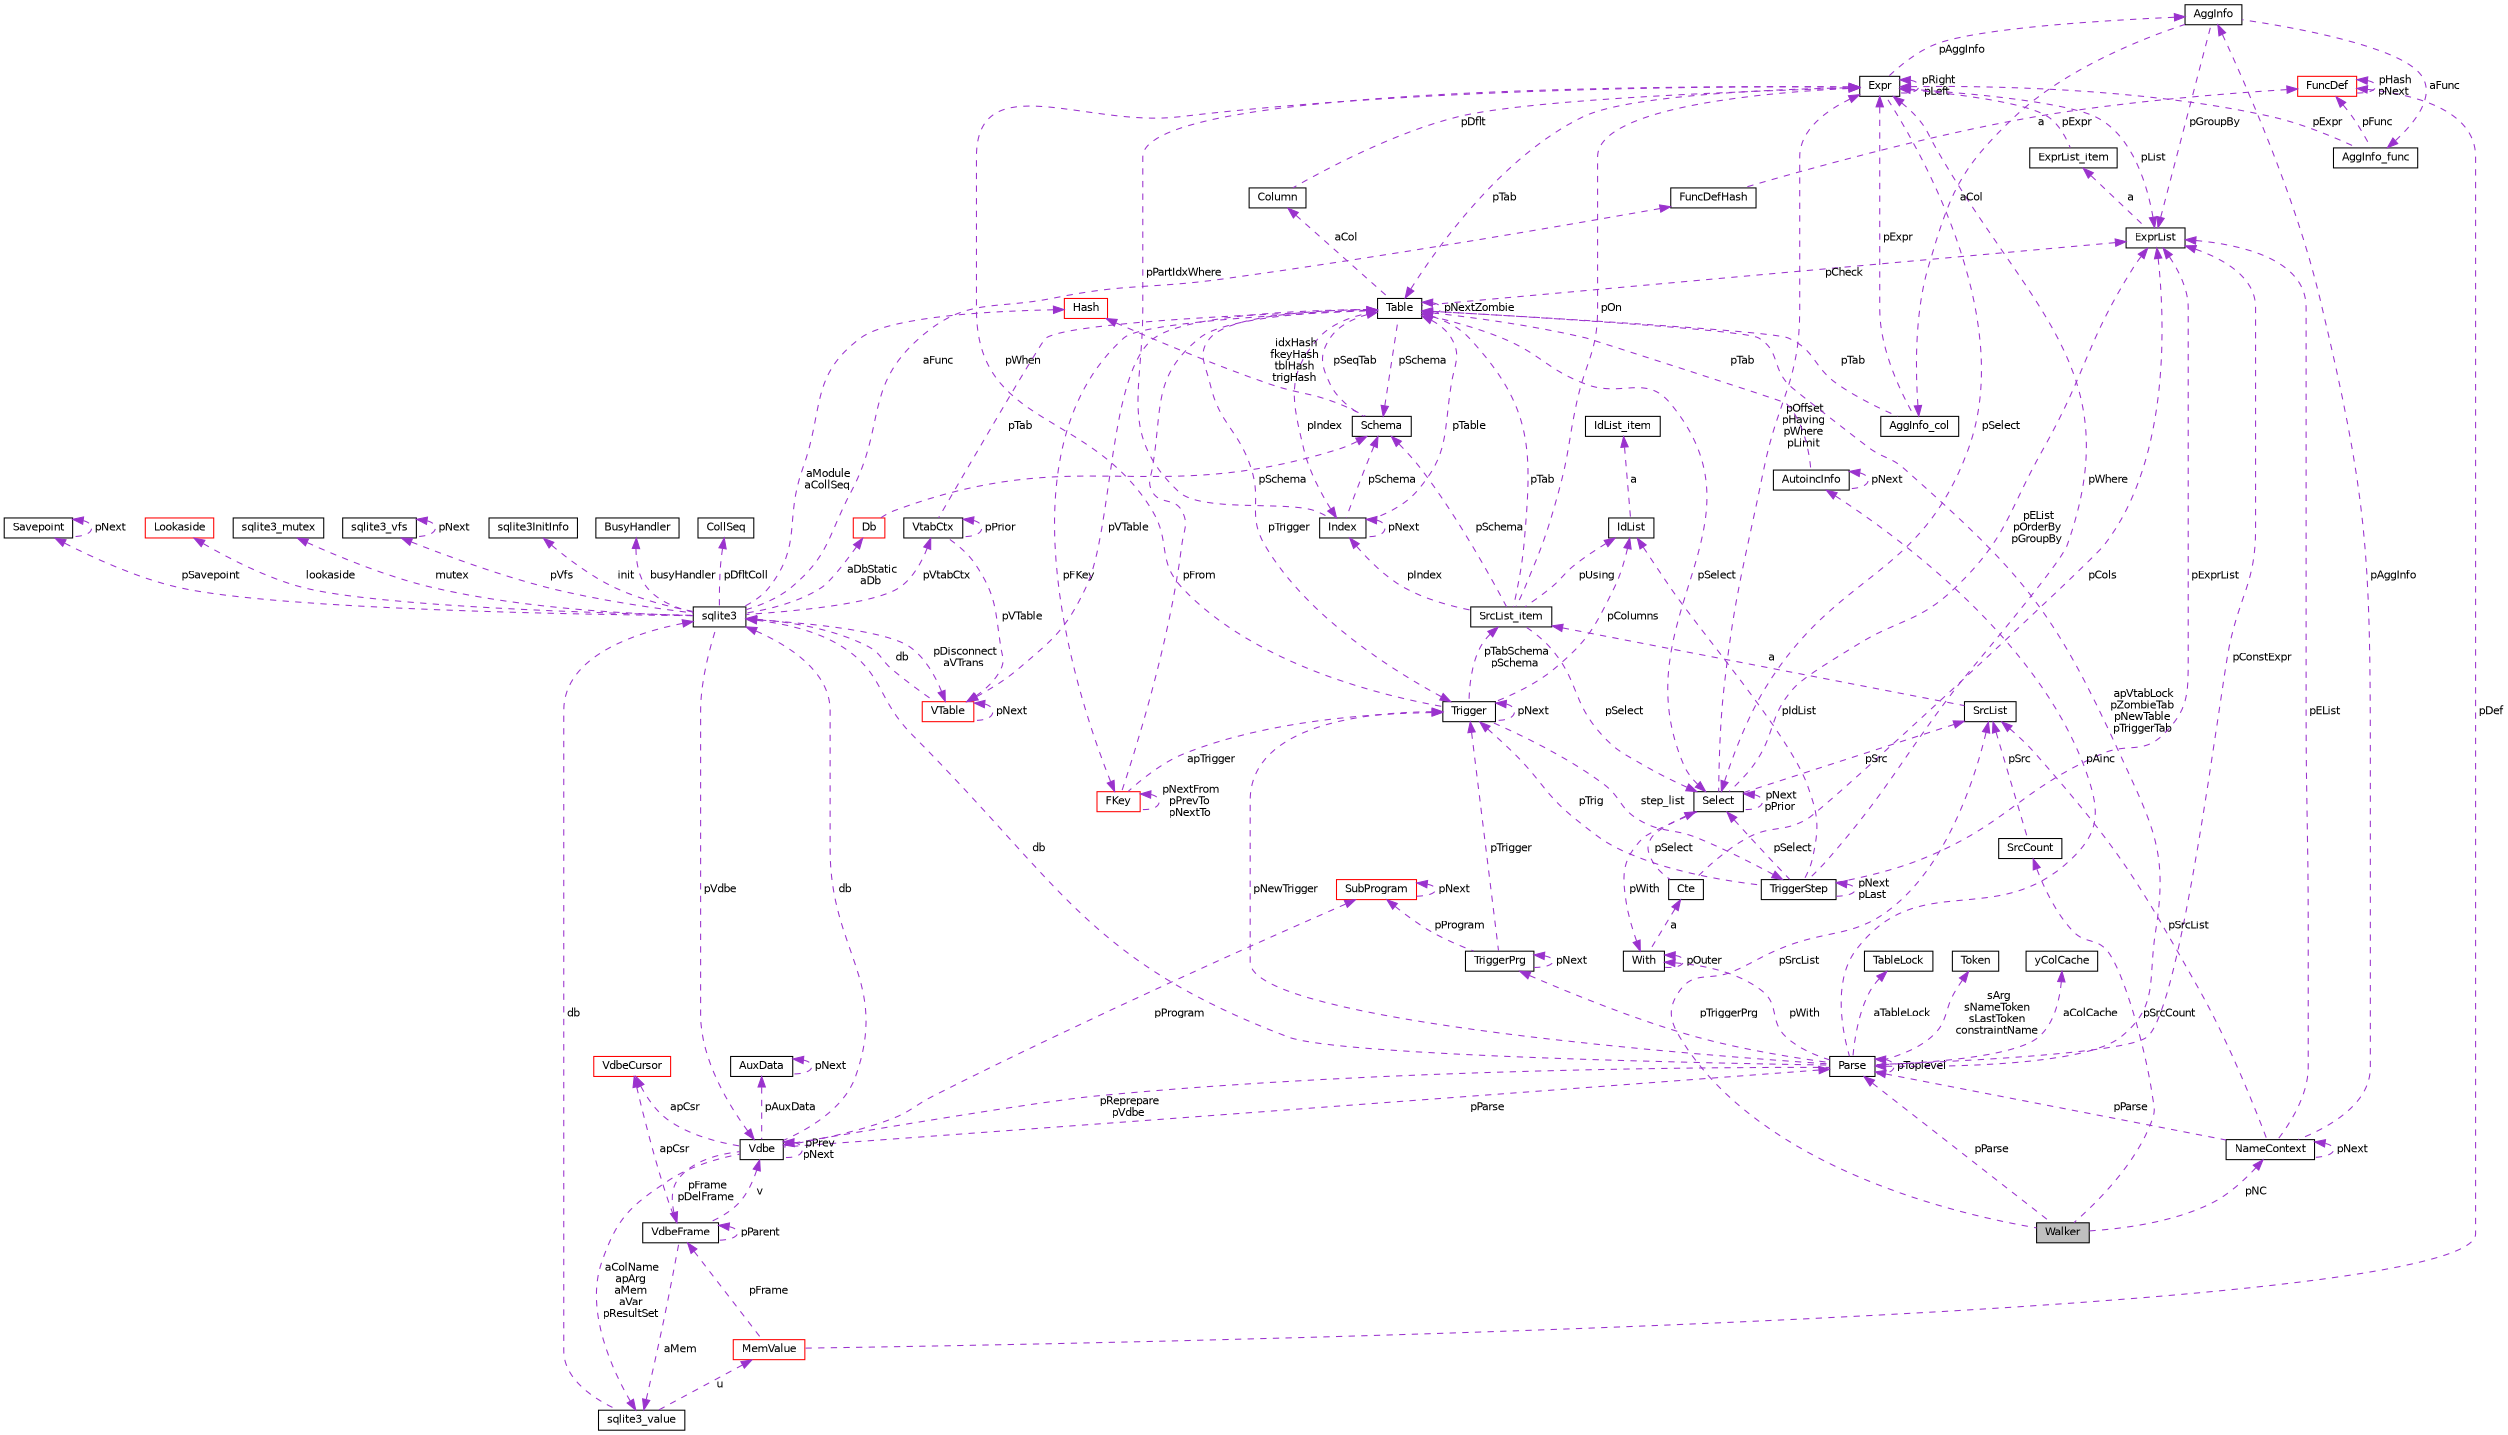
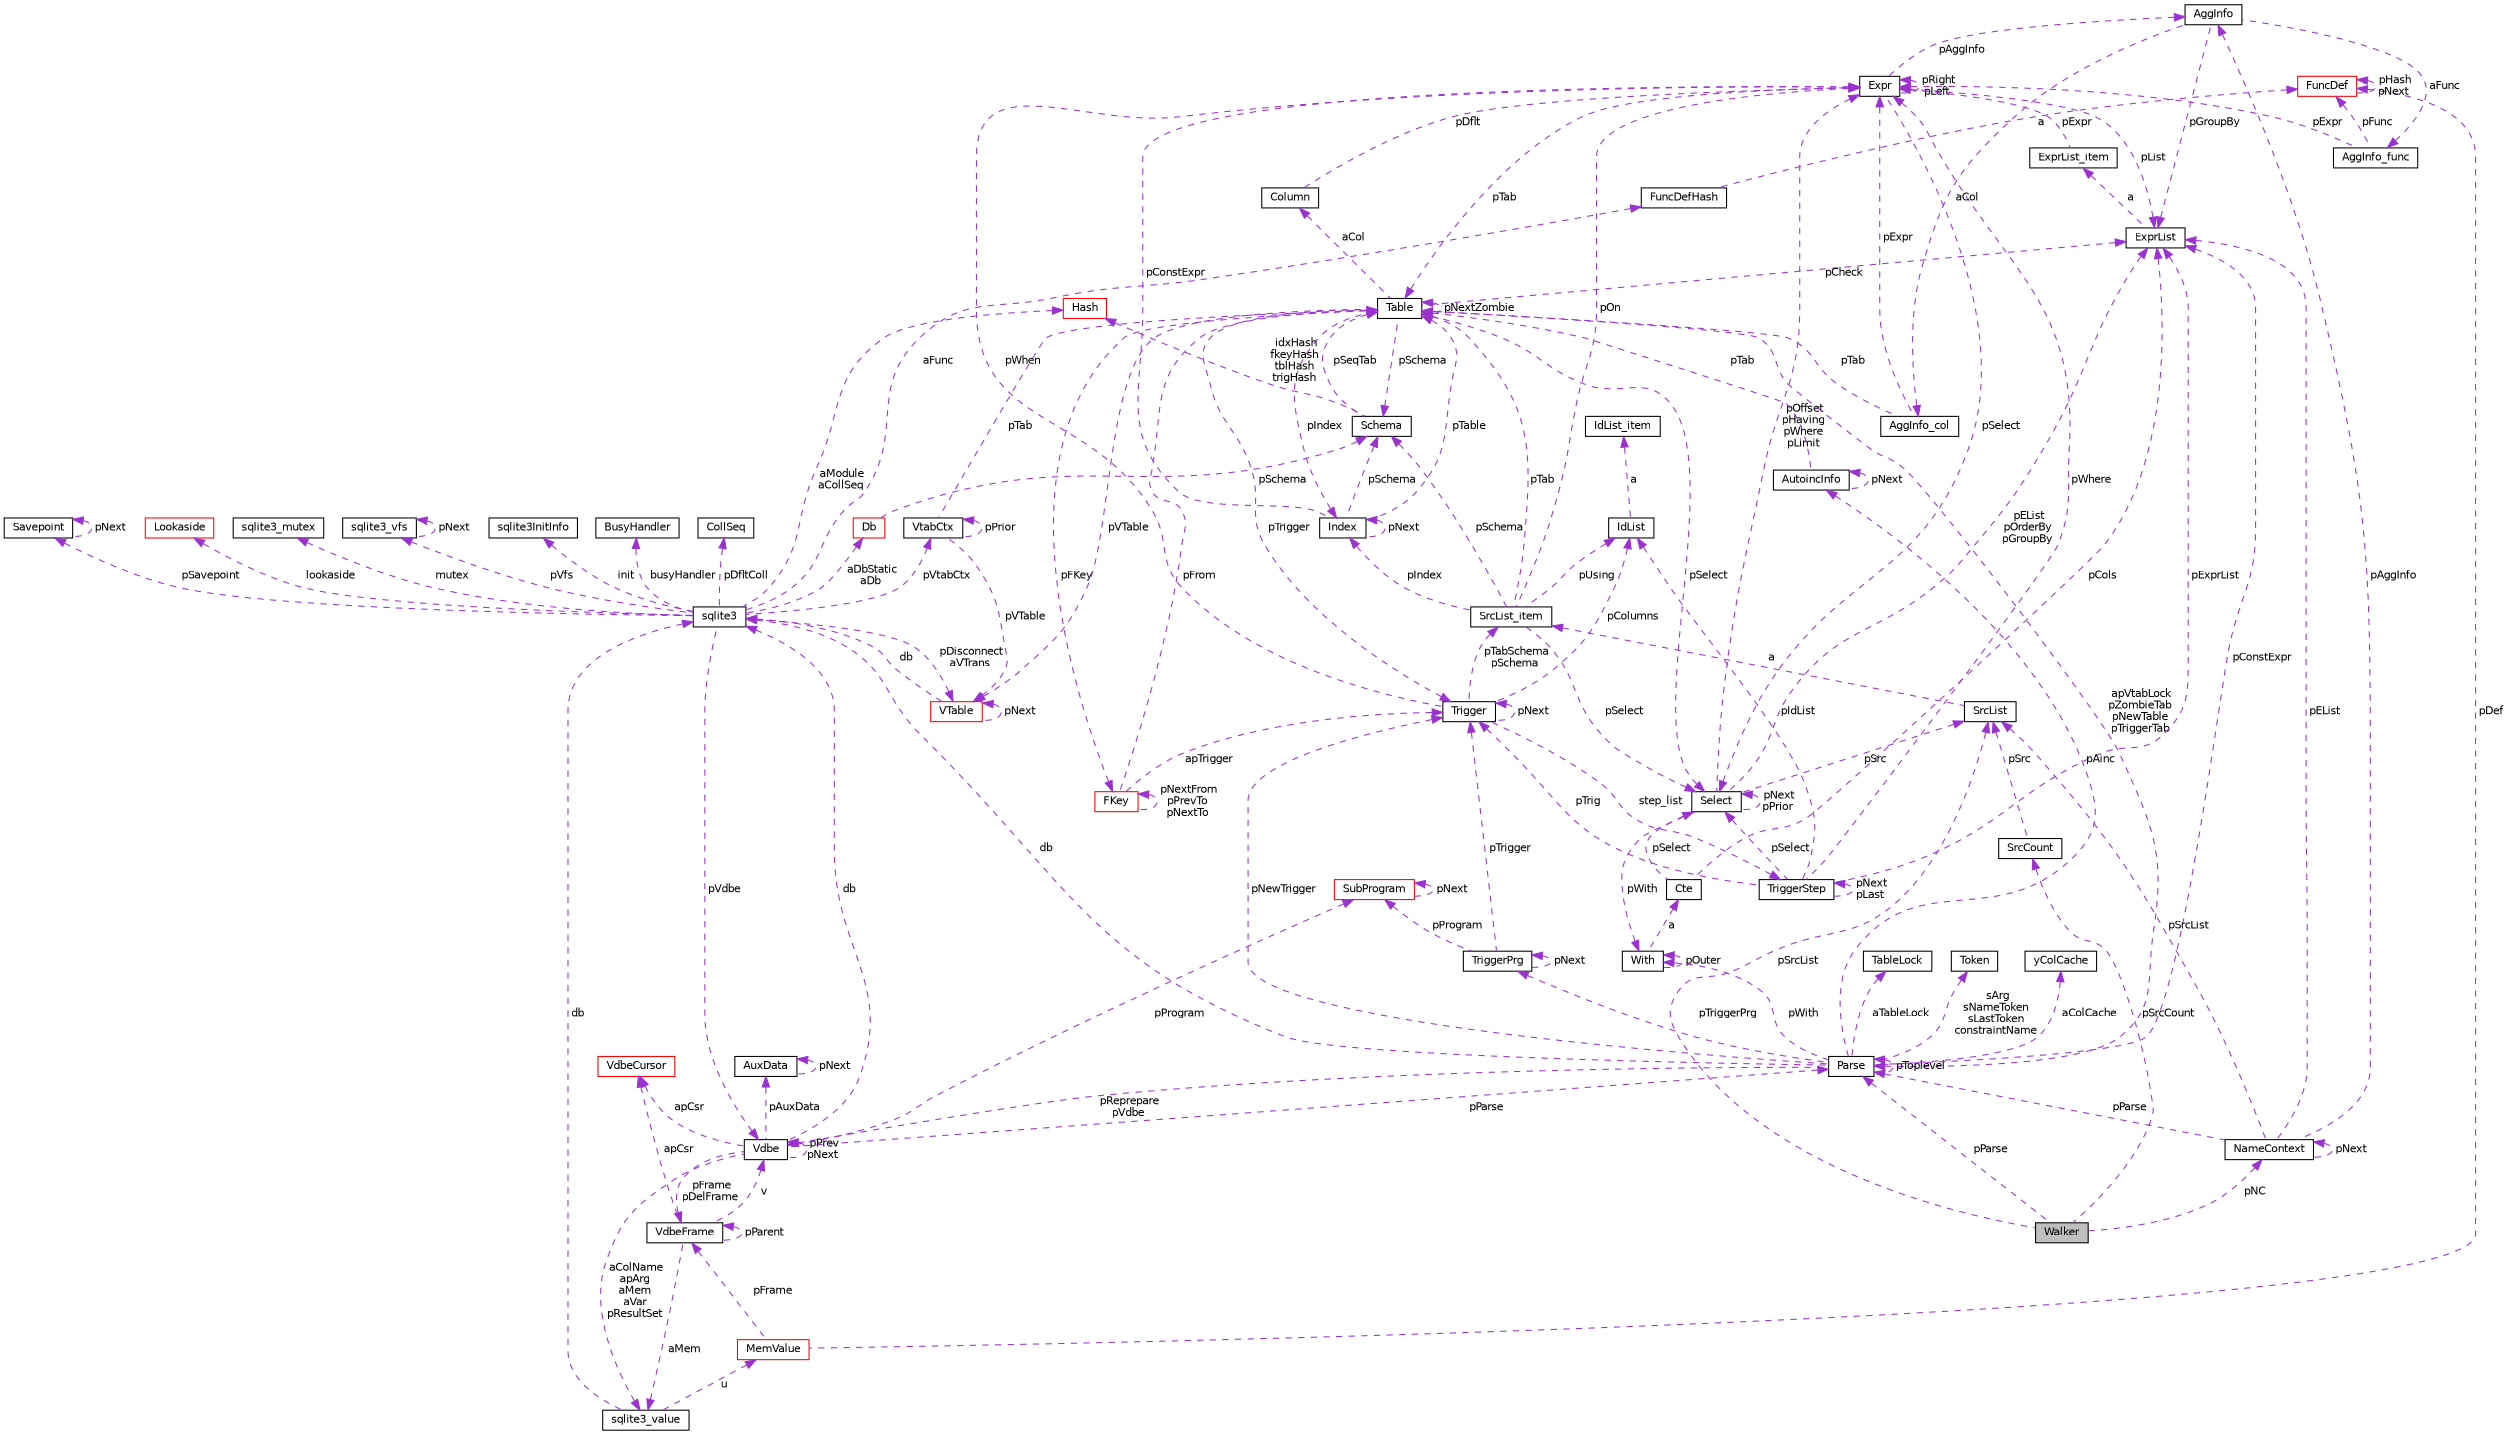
edge "Index" -> "Expr": label " pPartIdxWhere" -> " pConstExpr"
